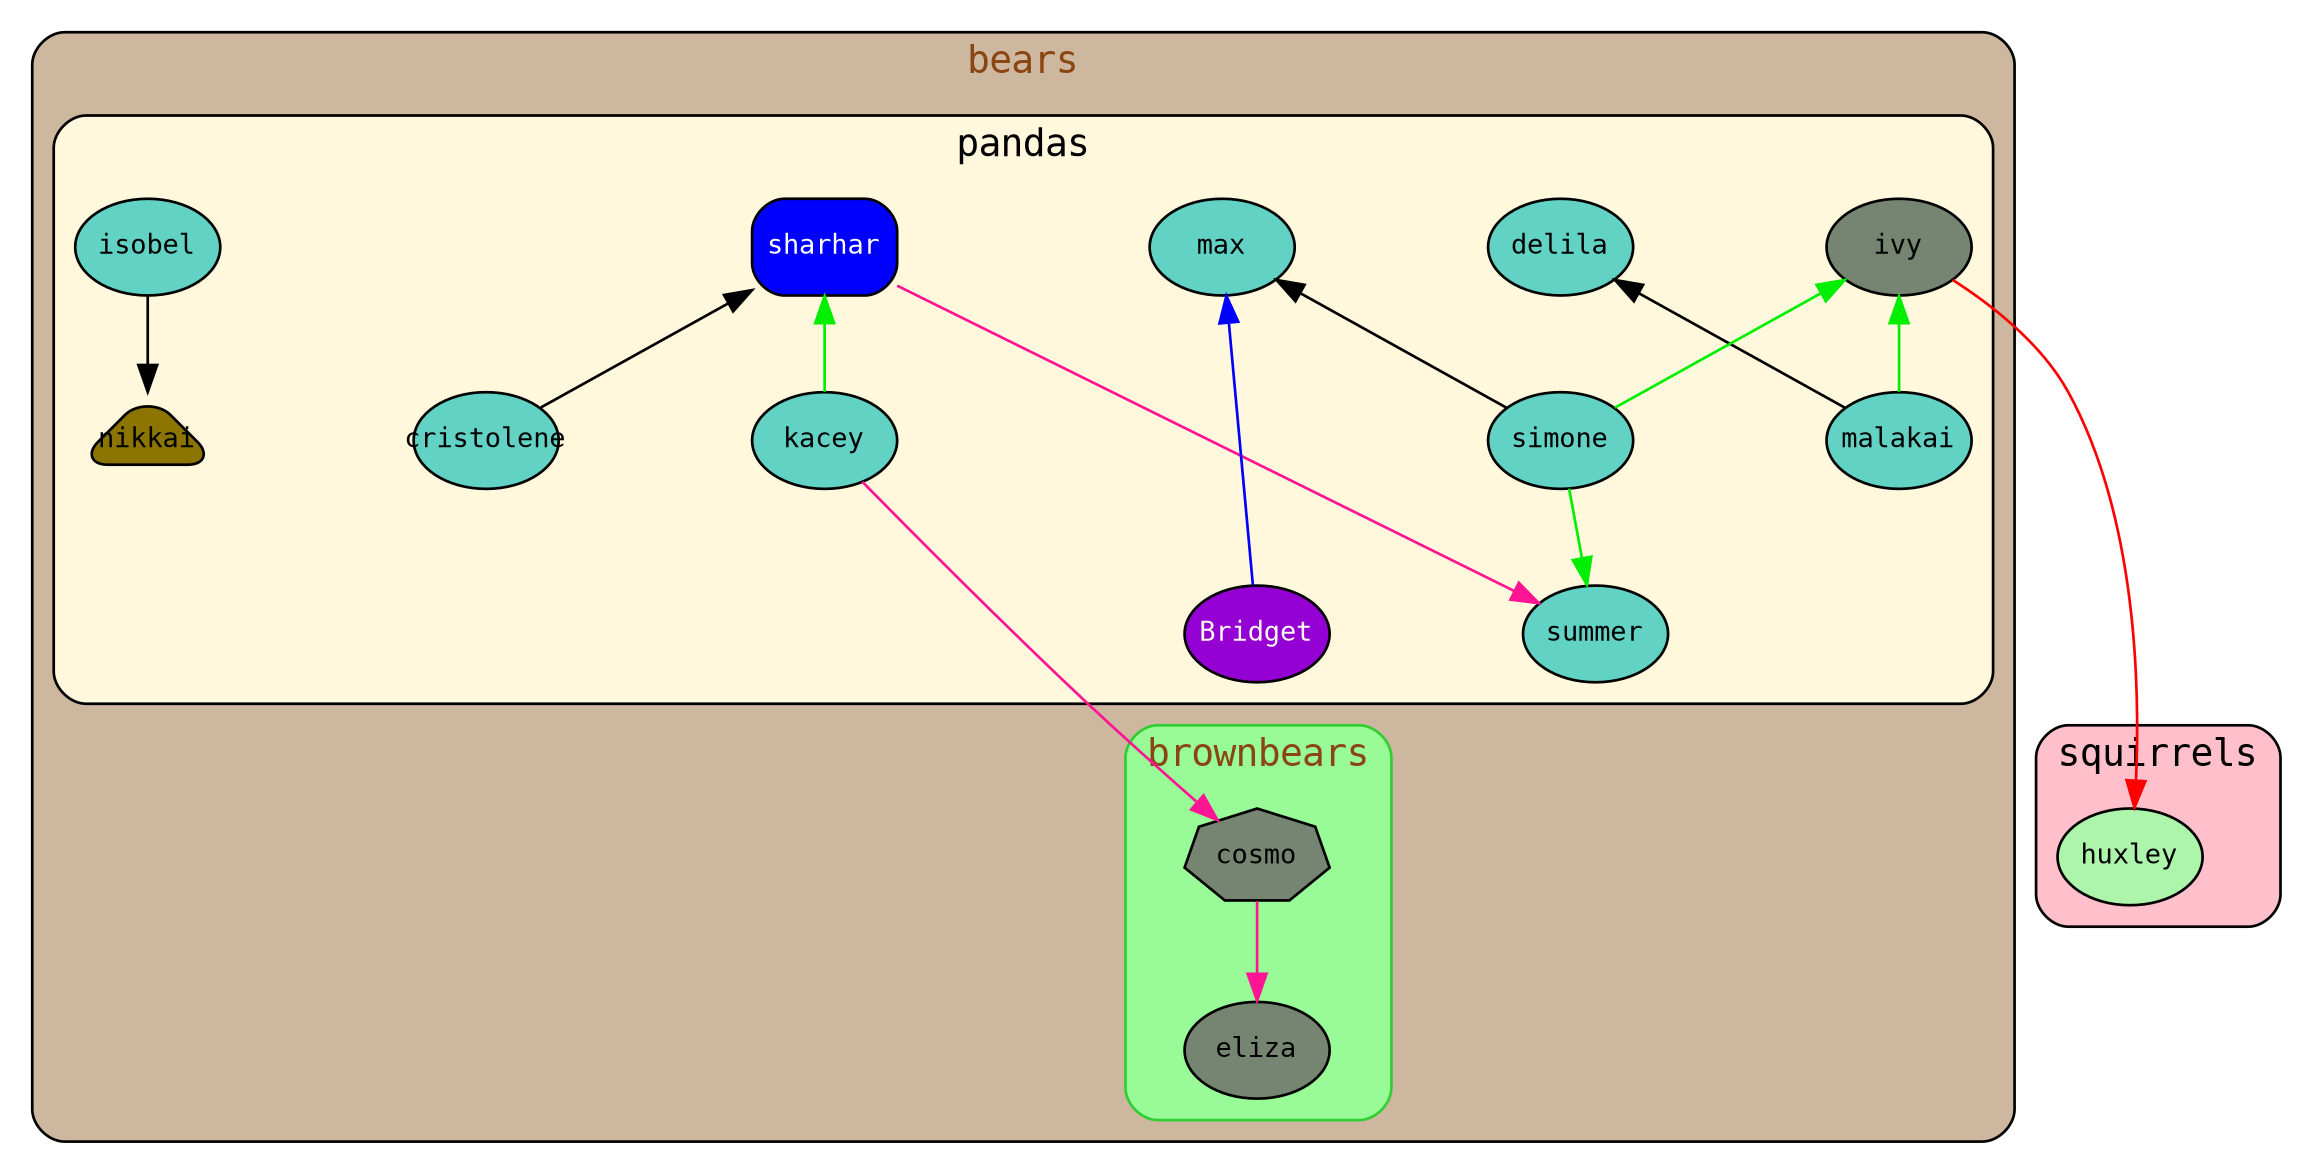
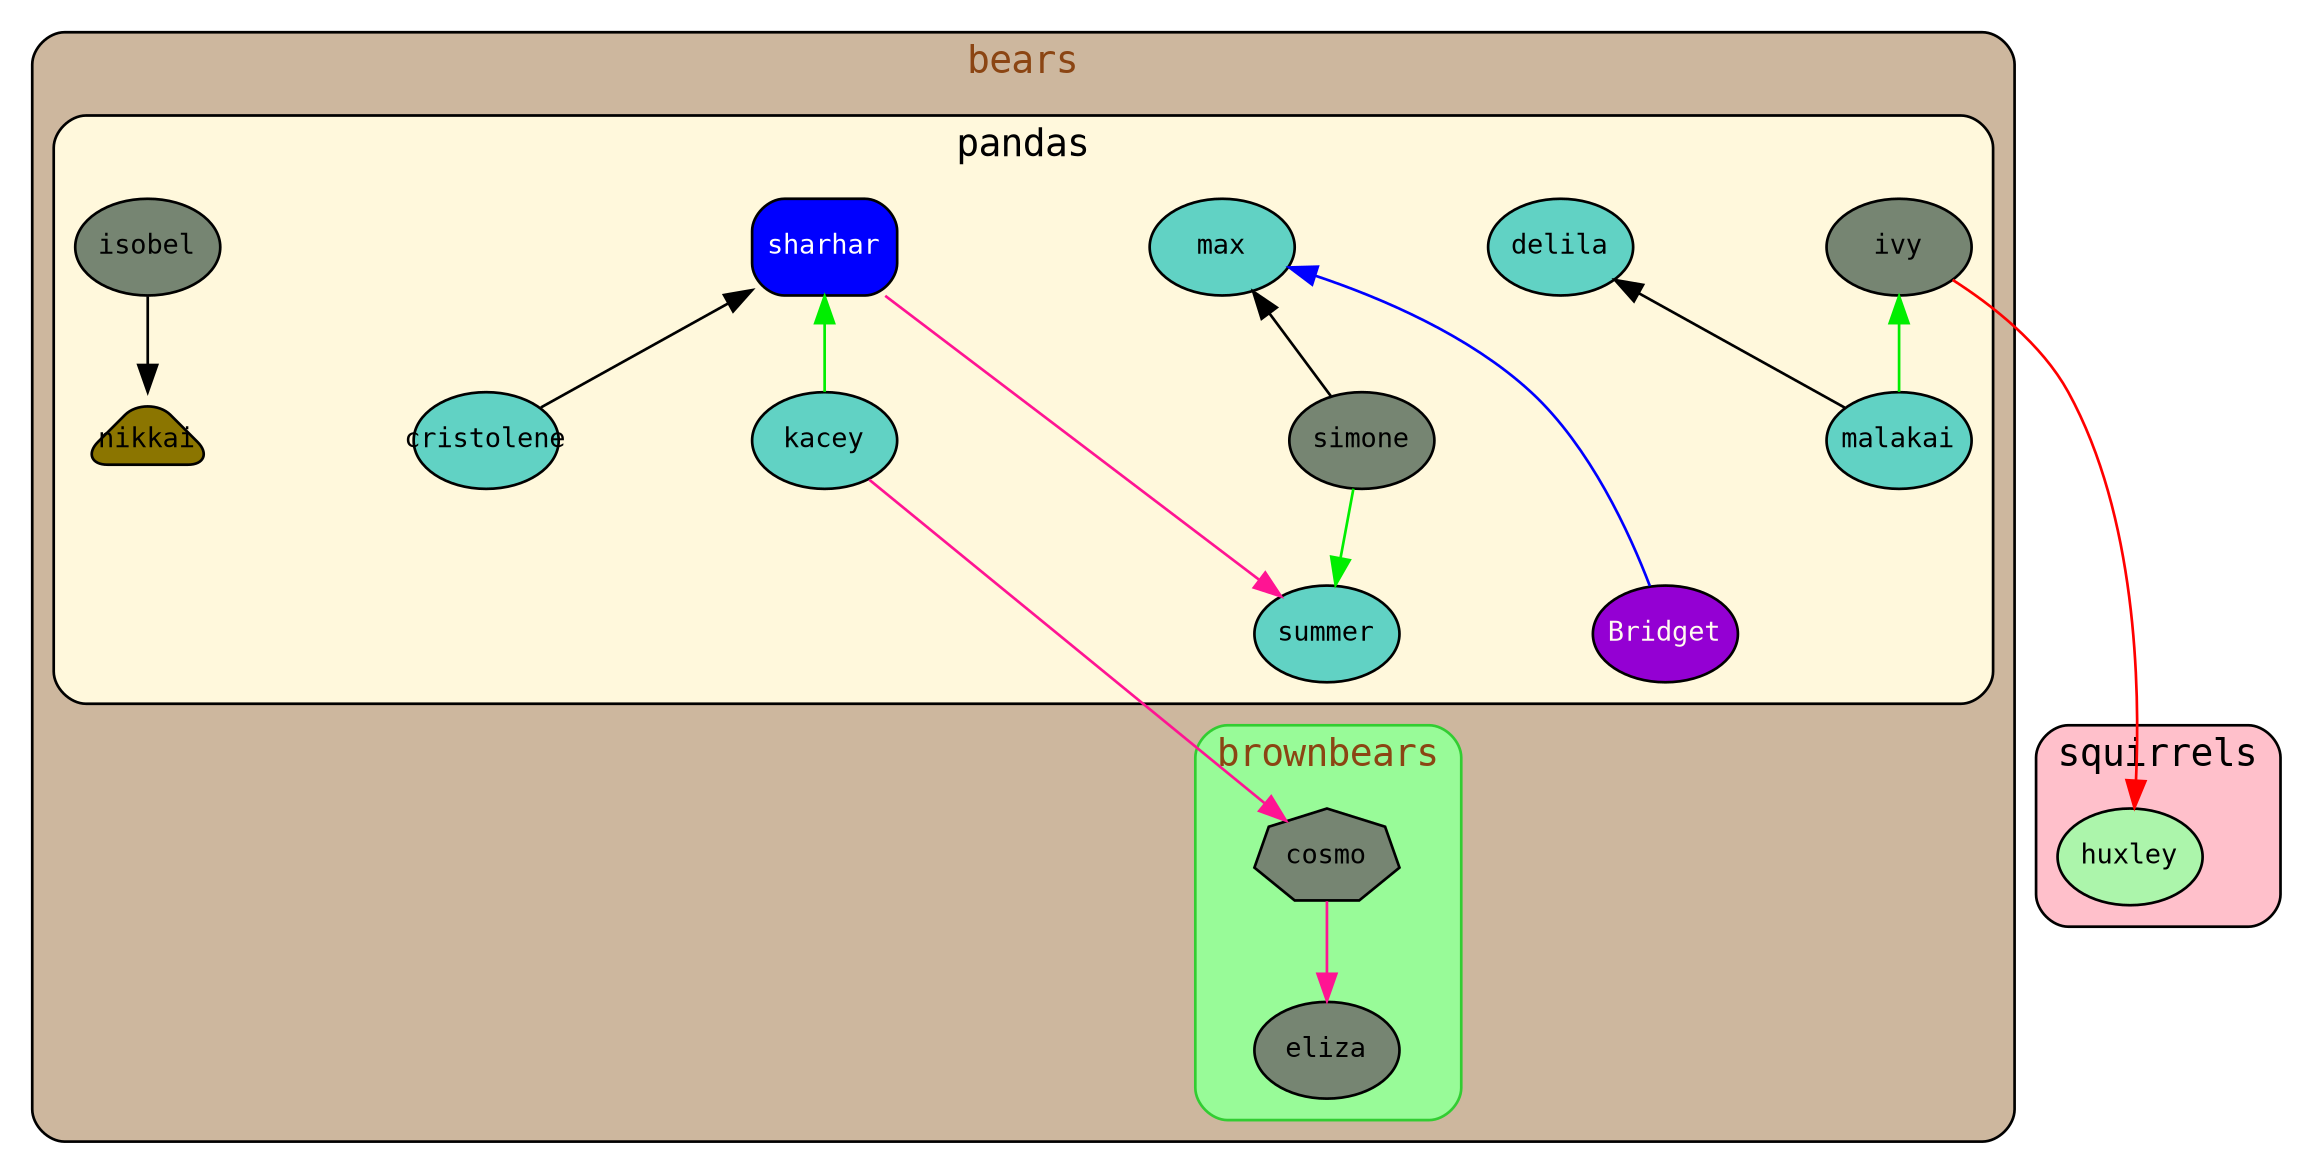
node "isobel": fillcolor #61d2c4 -> #768572
edge "simone" -> "ivy": removed
node "simone": fillcolor #61d2c4 -> #768572
